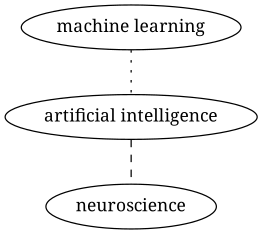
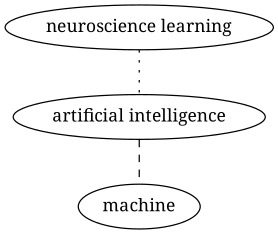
node "machine learning": label "machine learning" -> "neuroscience learning"
node "neuroscience": label "neuroscience" -> "machine"
